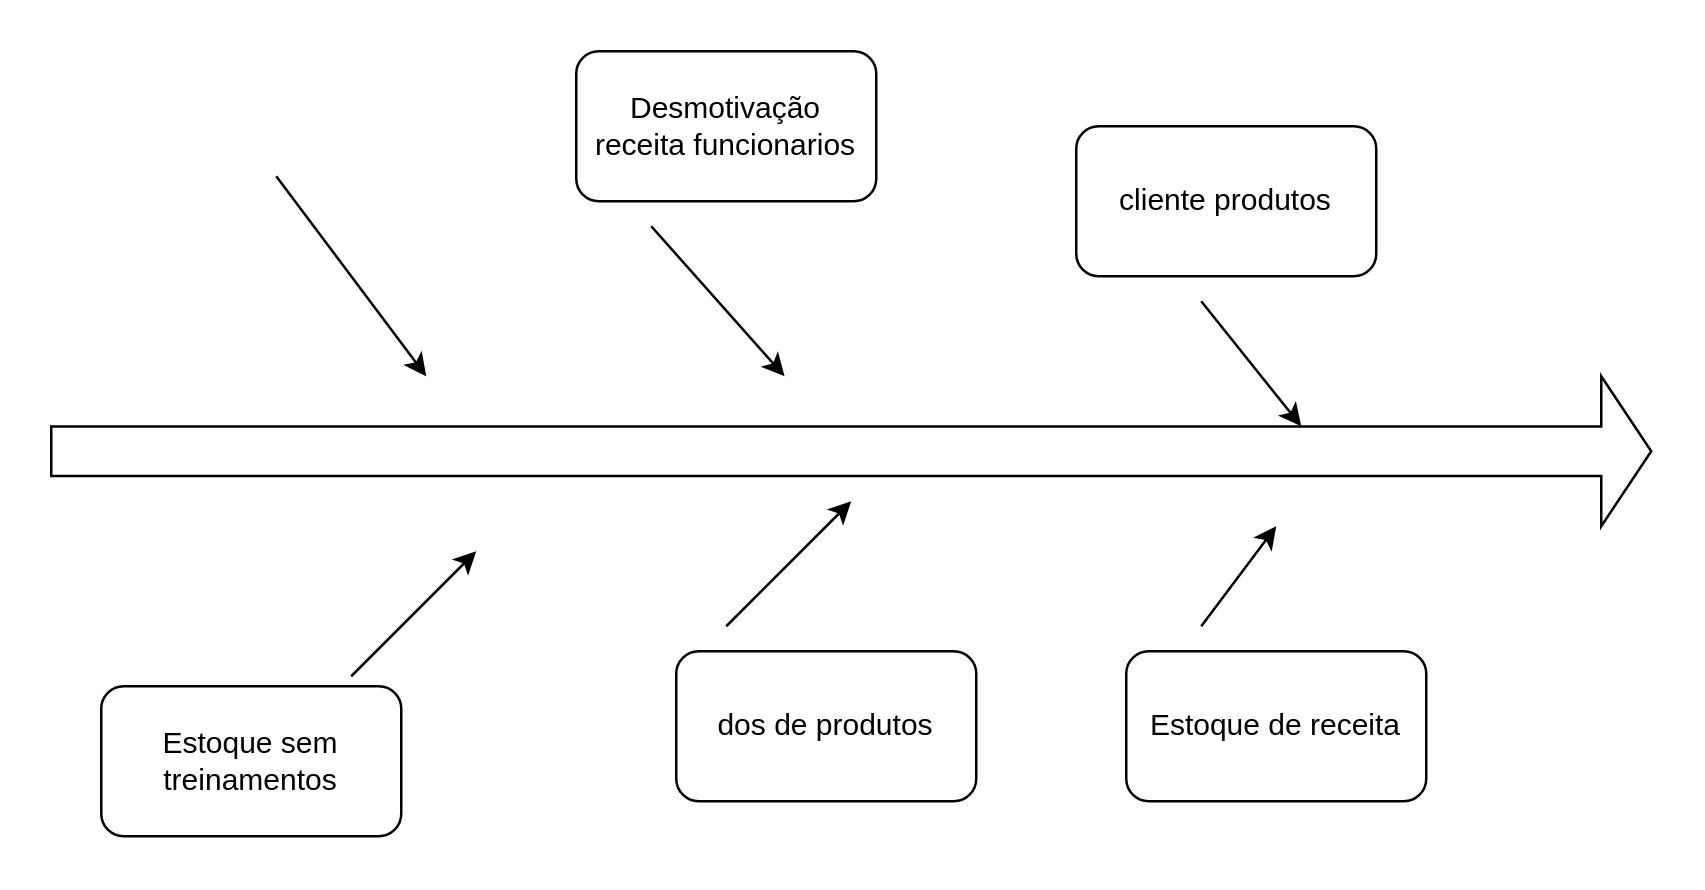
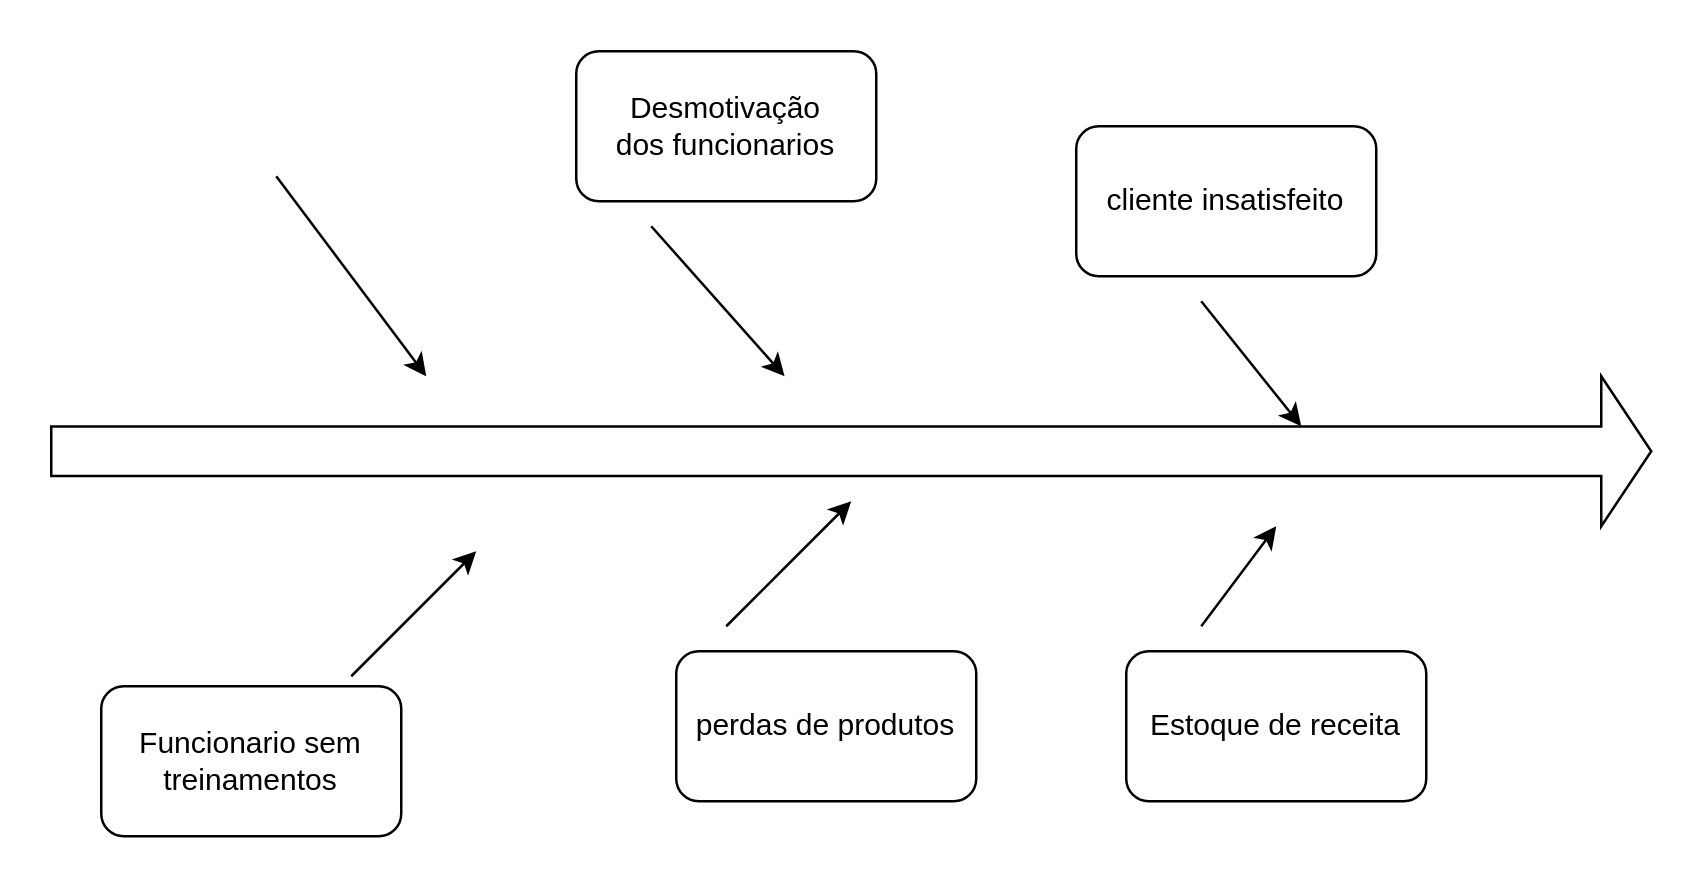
node "Desmotivação receita funcionarios": label "Desmotivação receita funcionarios" -> "Desmotivação dos funcionarios"
node "cliente produtos": label "cliente produtos" -> "cliente insatisfeito"
node "dos de produtos": label "dos de produtos" -> "perdas de produtos"
node "Estoque sem treinamentos": label "Estoque sem treinamentos" -> "Funcionario sem treinamentos"
